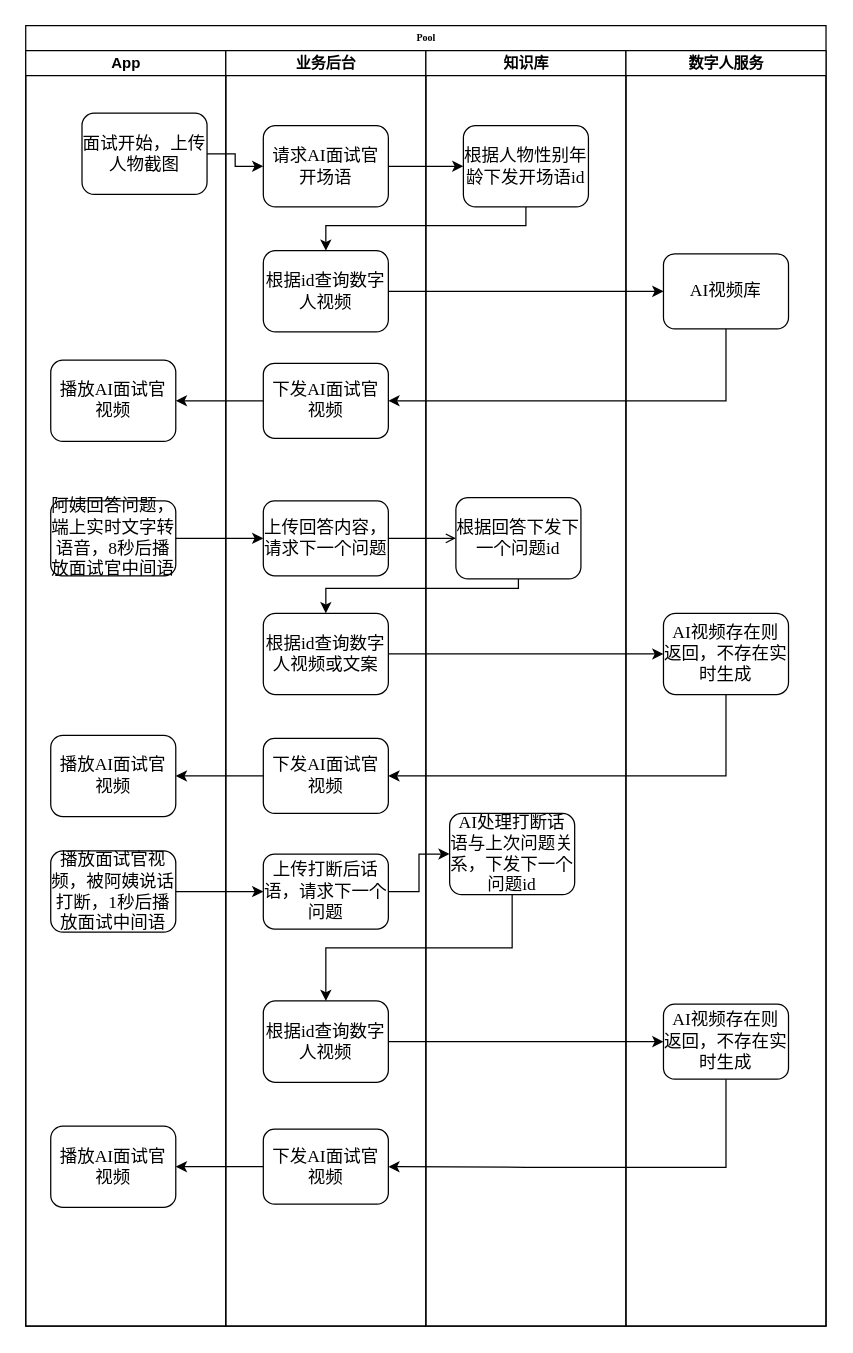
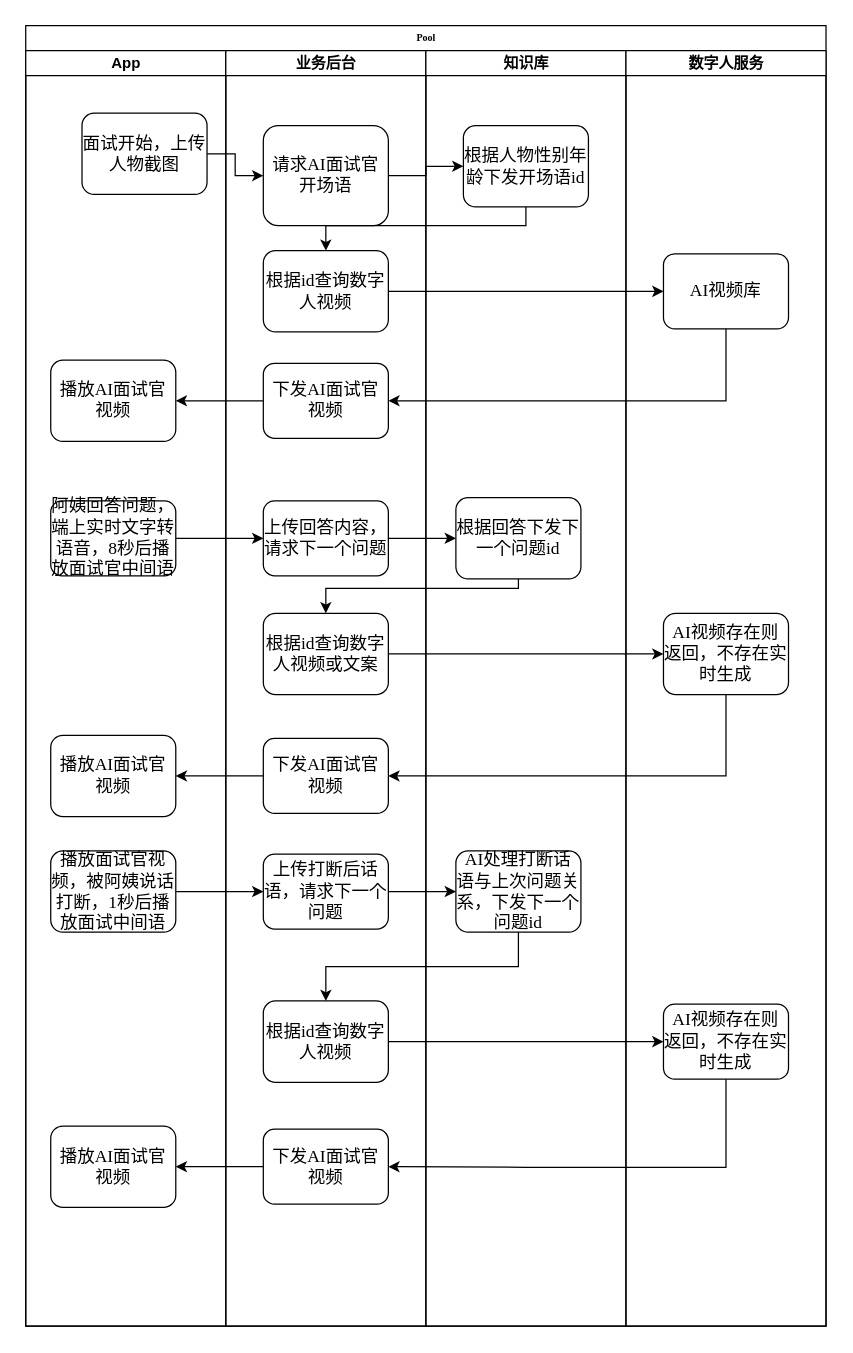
node "请求AI面试官开场语": size 125x81 -> 125x100
edge "上传回答内容，请求下一个问题" -> "根据回答下发下一个问题id": arrowhead open -> classic
node "AI处理打断话语与上次问题关系，下发下一个问题id": moved (512, 854) -> (518, 891)
